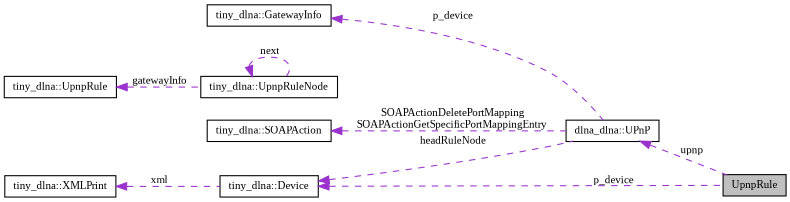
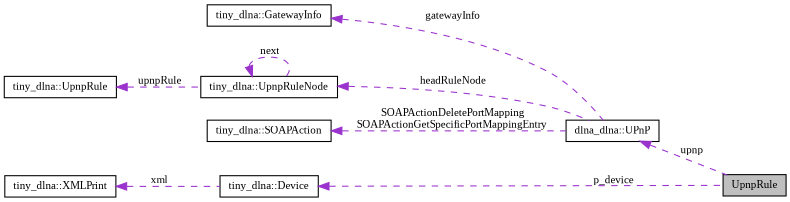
edge "dlna_dlna::UPnP" -> "tiny_dlna::GatewayInfo": label " p_device" -> " gatewayInfo"
edge "tiny_dlna::UpnpRuleNode" -> "tiny_dlna::UpnpRule": label " gatewayInfo" -> " upnpRule"
edge "dlna_dlna::UPnP" -> "tiny_dlna::Device": now "dlna_dlna::UPnP" -> "tiny_dlna::UpnpRuleNode"
